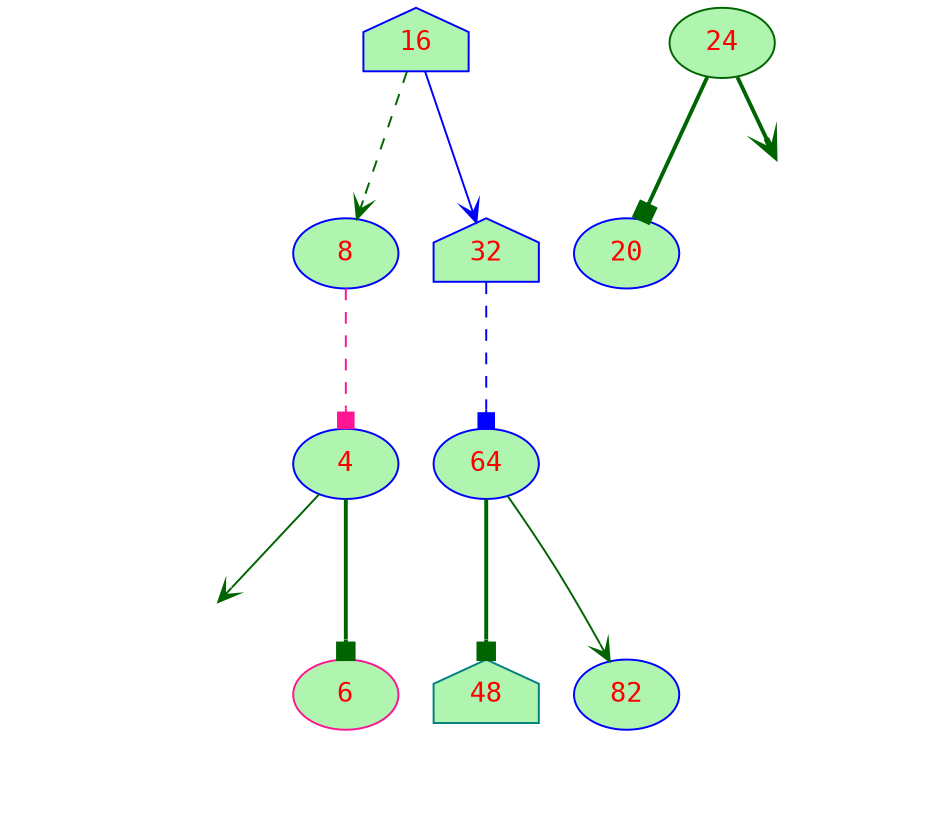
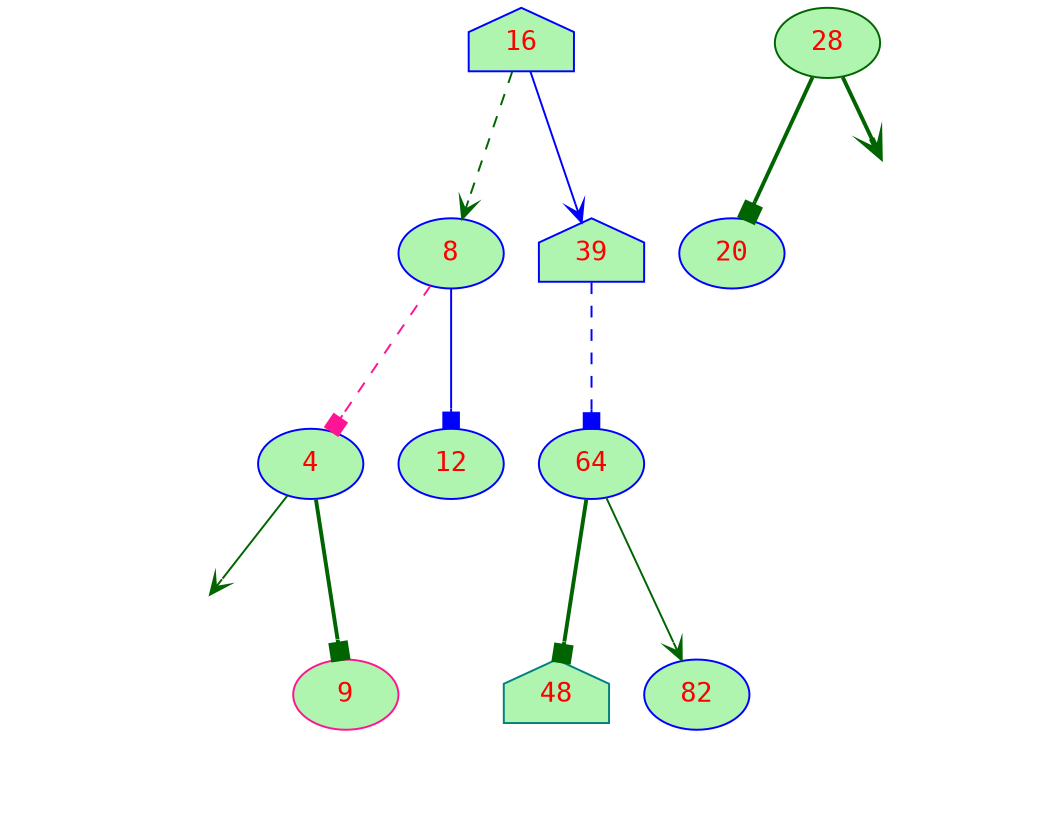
node "24": label "24" -> "28"
node "32": label "32" -> "39"
node "12": added
node "6": label "6" -> "9"
